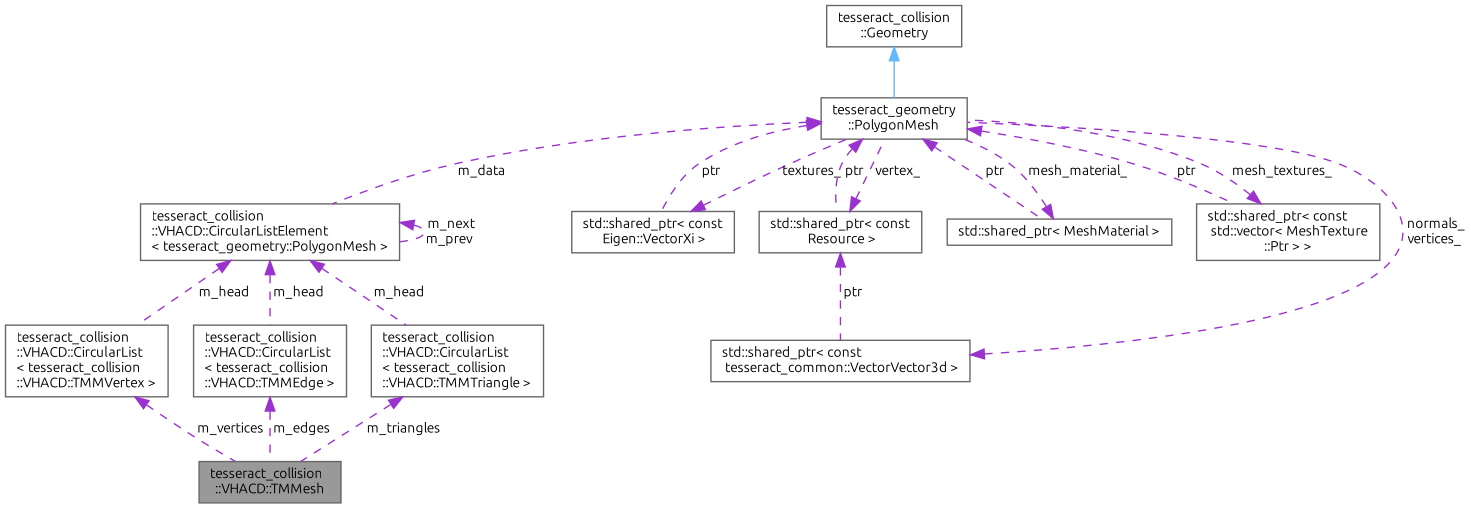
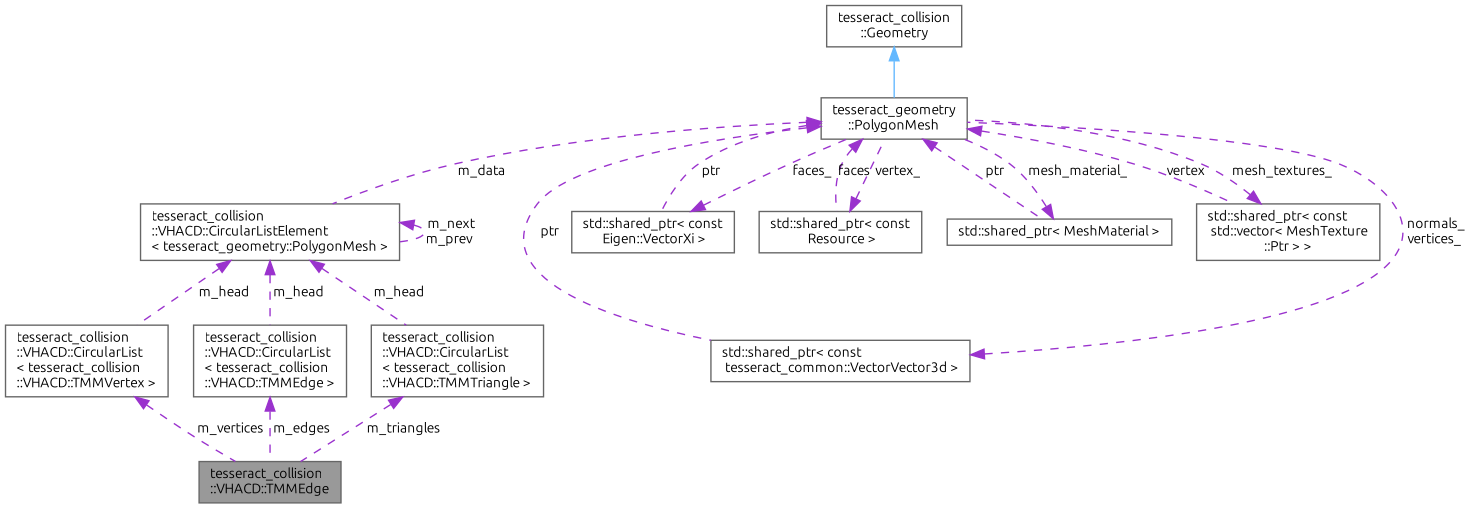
edge "tesseract_geometry ::PolygonMesh" -> "std::shared_ptr< const Eigen::VectorXi >": label " textures_" -> " faces_"
edge "std::shared_ptr< const Resource >" -> "tesseract_geometry ::PolygonMesh": label " ptr" -> " faces"
edge "std::shared_ptr< const std::vector< MeshTexture ::Ptr > >" -> "tesseract_geometry ::PolygonMesh": label " ptr" -> " vertex"
edge "std::shared_ptr< const tesseract_common::VectorVector3d >" -> "std::shared_ptr< const Resource >": now "std::shared_ptr< const tesseract_common::VectorVector3d >" -> "tesseract_geometry ::PolygonMesh"
node "tesseract_collision ::VHACD::TMMesh": label "tesseract_collision ::VHACD::TMMesh" -> "tesseract_collision ::VHACD::TMMEdge"
